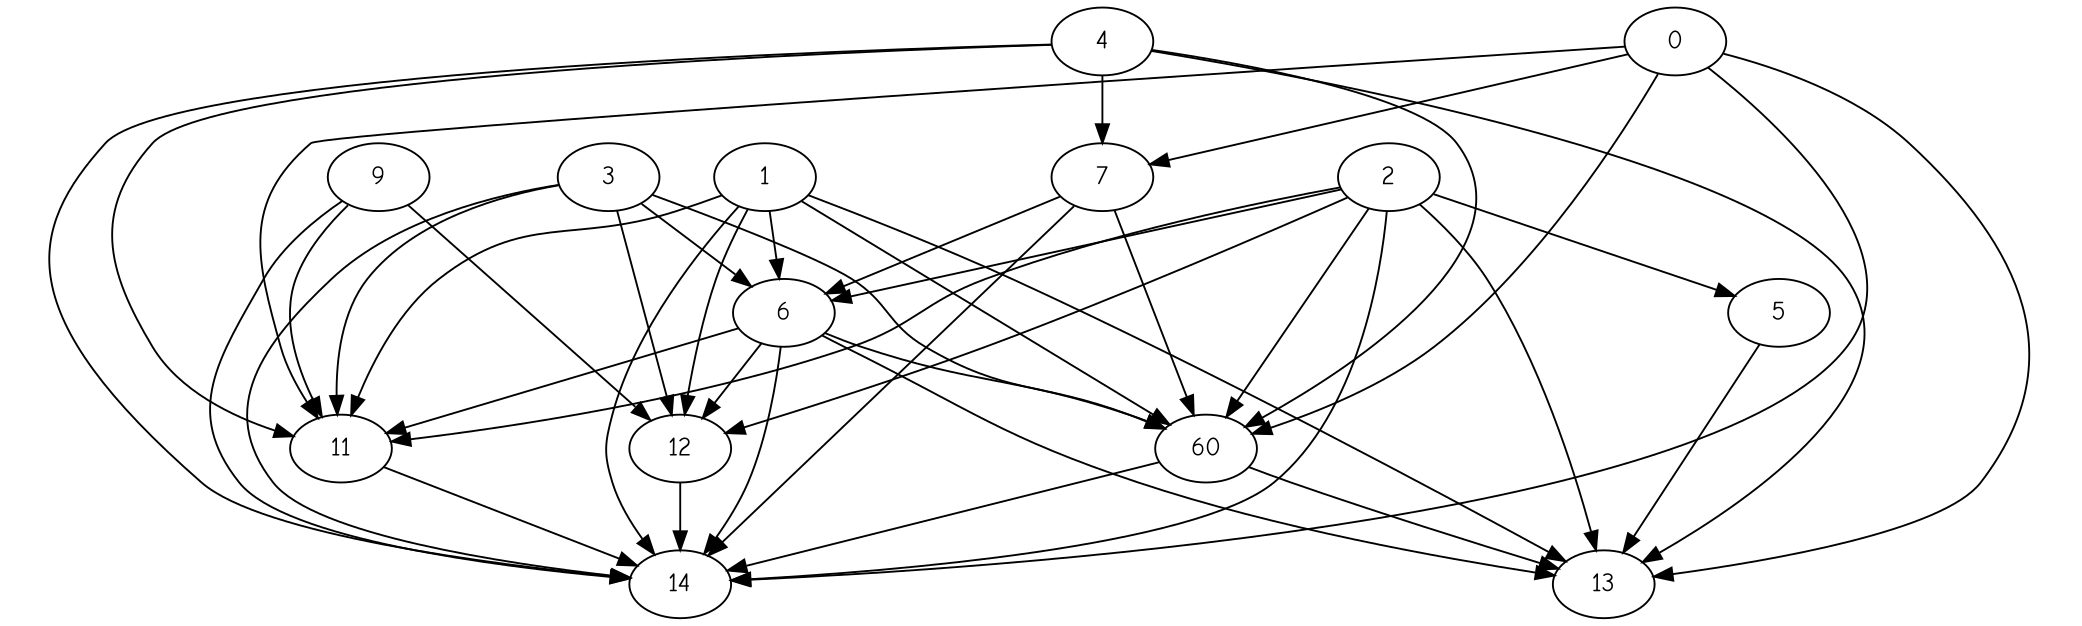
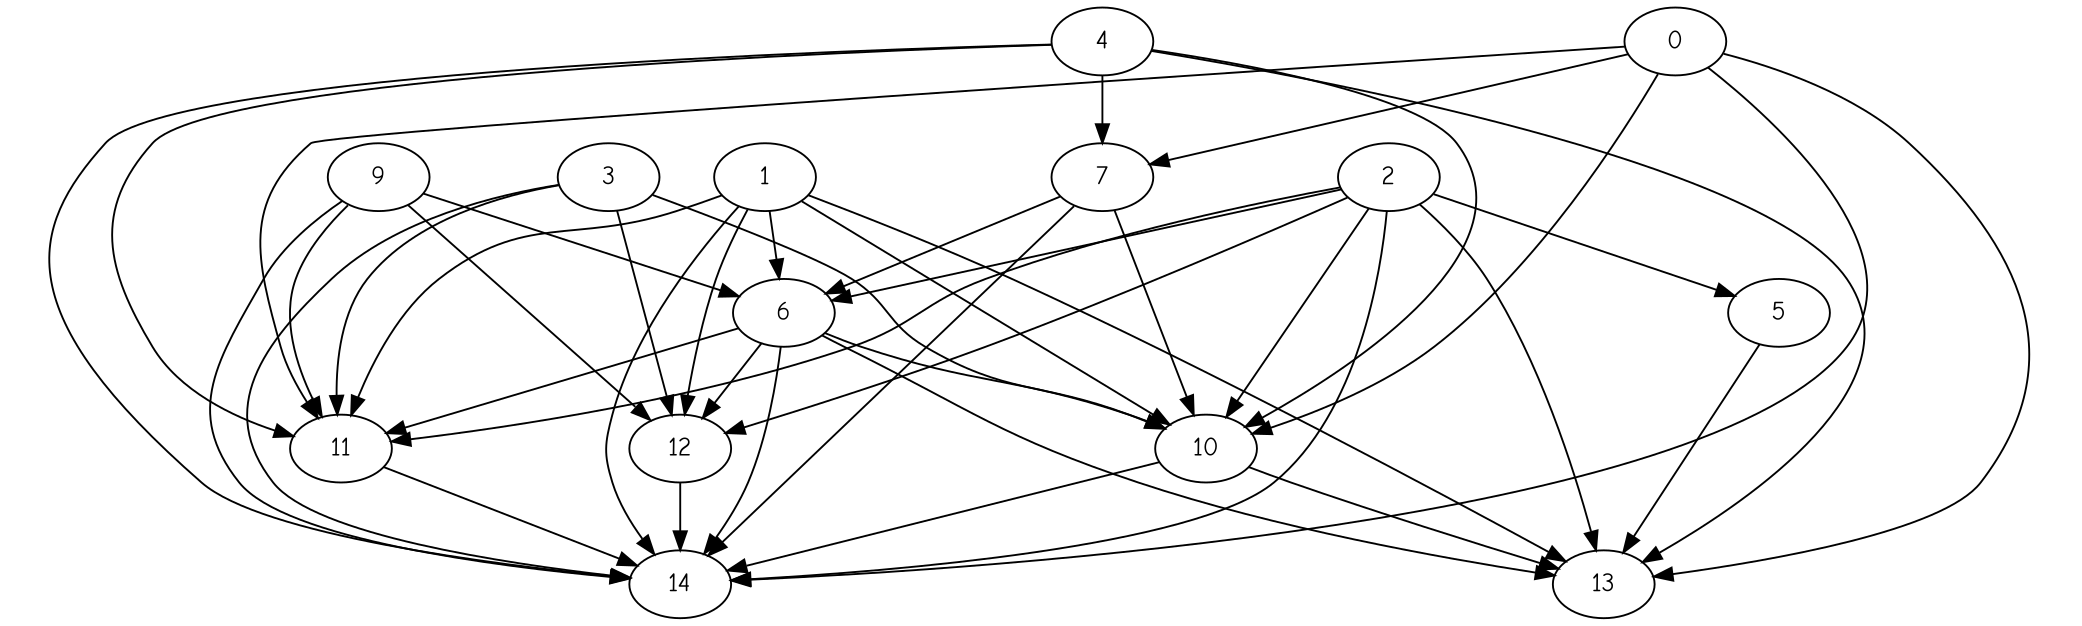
edge "3" -> "6": now "9" -> "6"
node "60": label "60" -> "10"
